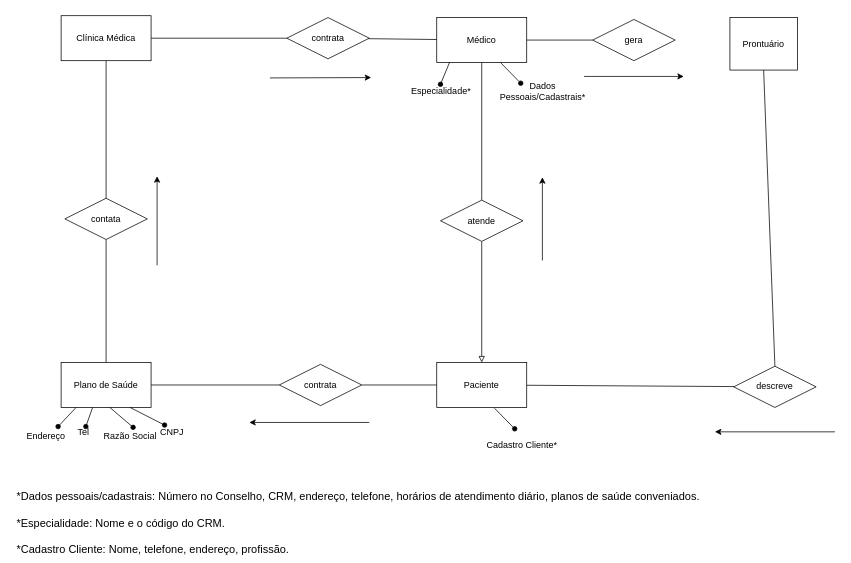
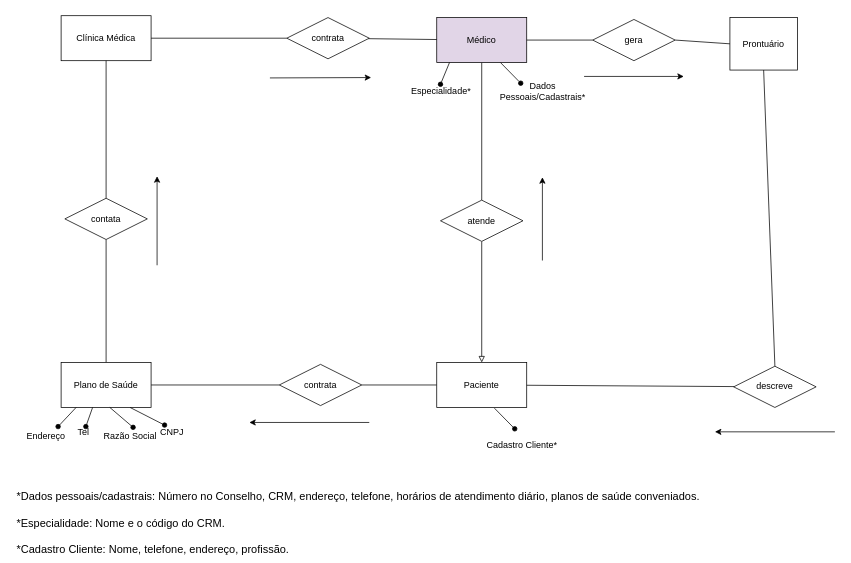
node "Médico": fillcolor #ffffff -> #e1d5e7
edge "gera" -- "Prontuário": added
